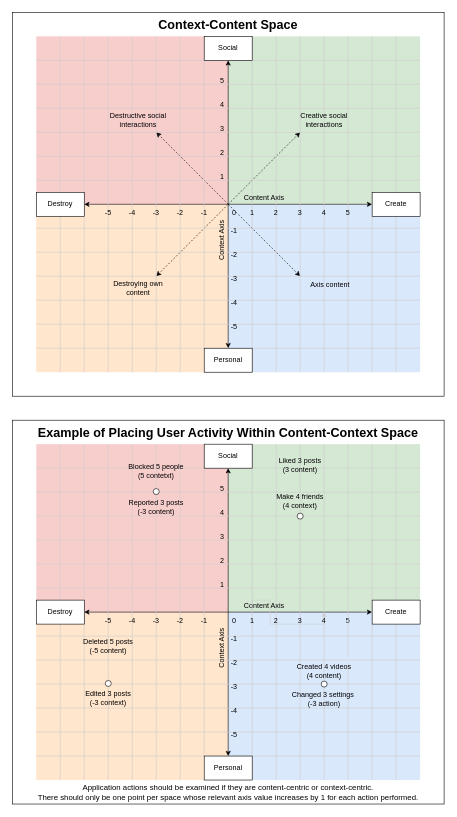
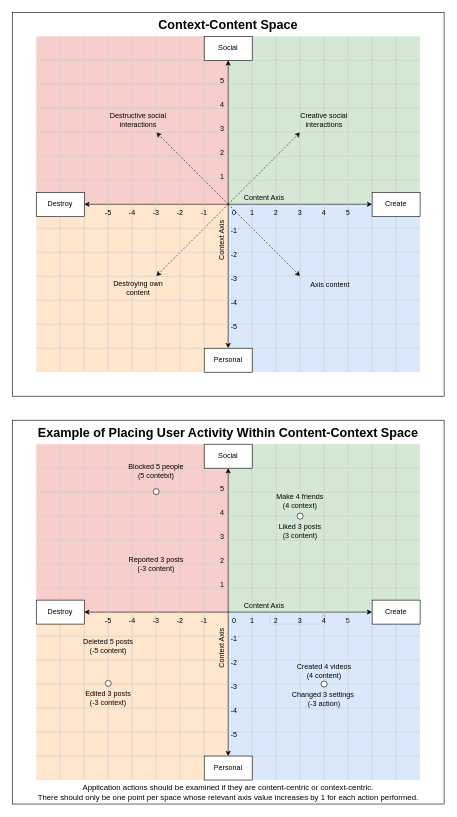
node "Liked 3 posts (3 content)": moved (300, 465) -> (300, 531)
node "Reported 3 posts (-3 content)": moved (156, 507) -> (156, 564)
